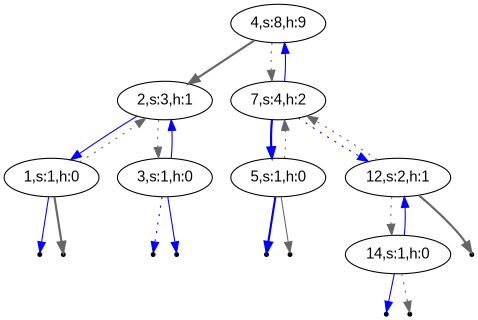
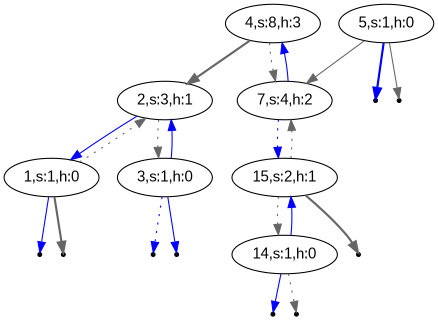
node "4,s:8,h:9": label "4,s:8,h:9" -> "4,s:8,h:3"
edge "7,s:4,h:2" -> "5,s:1,h:0": removed
edge "5,s:1,h:0" -> "7,s:4,h:2": style dotted -> solid
node "12,s:2,h:1": label "12,s:2,h:1" -> "15,s:2,h:1"
